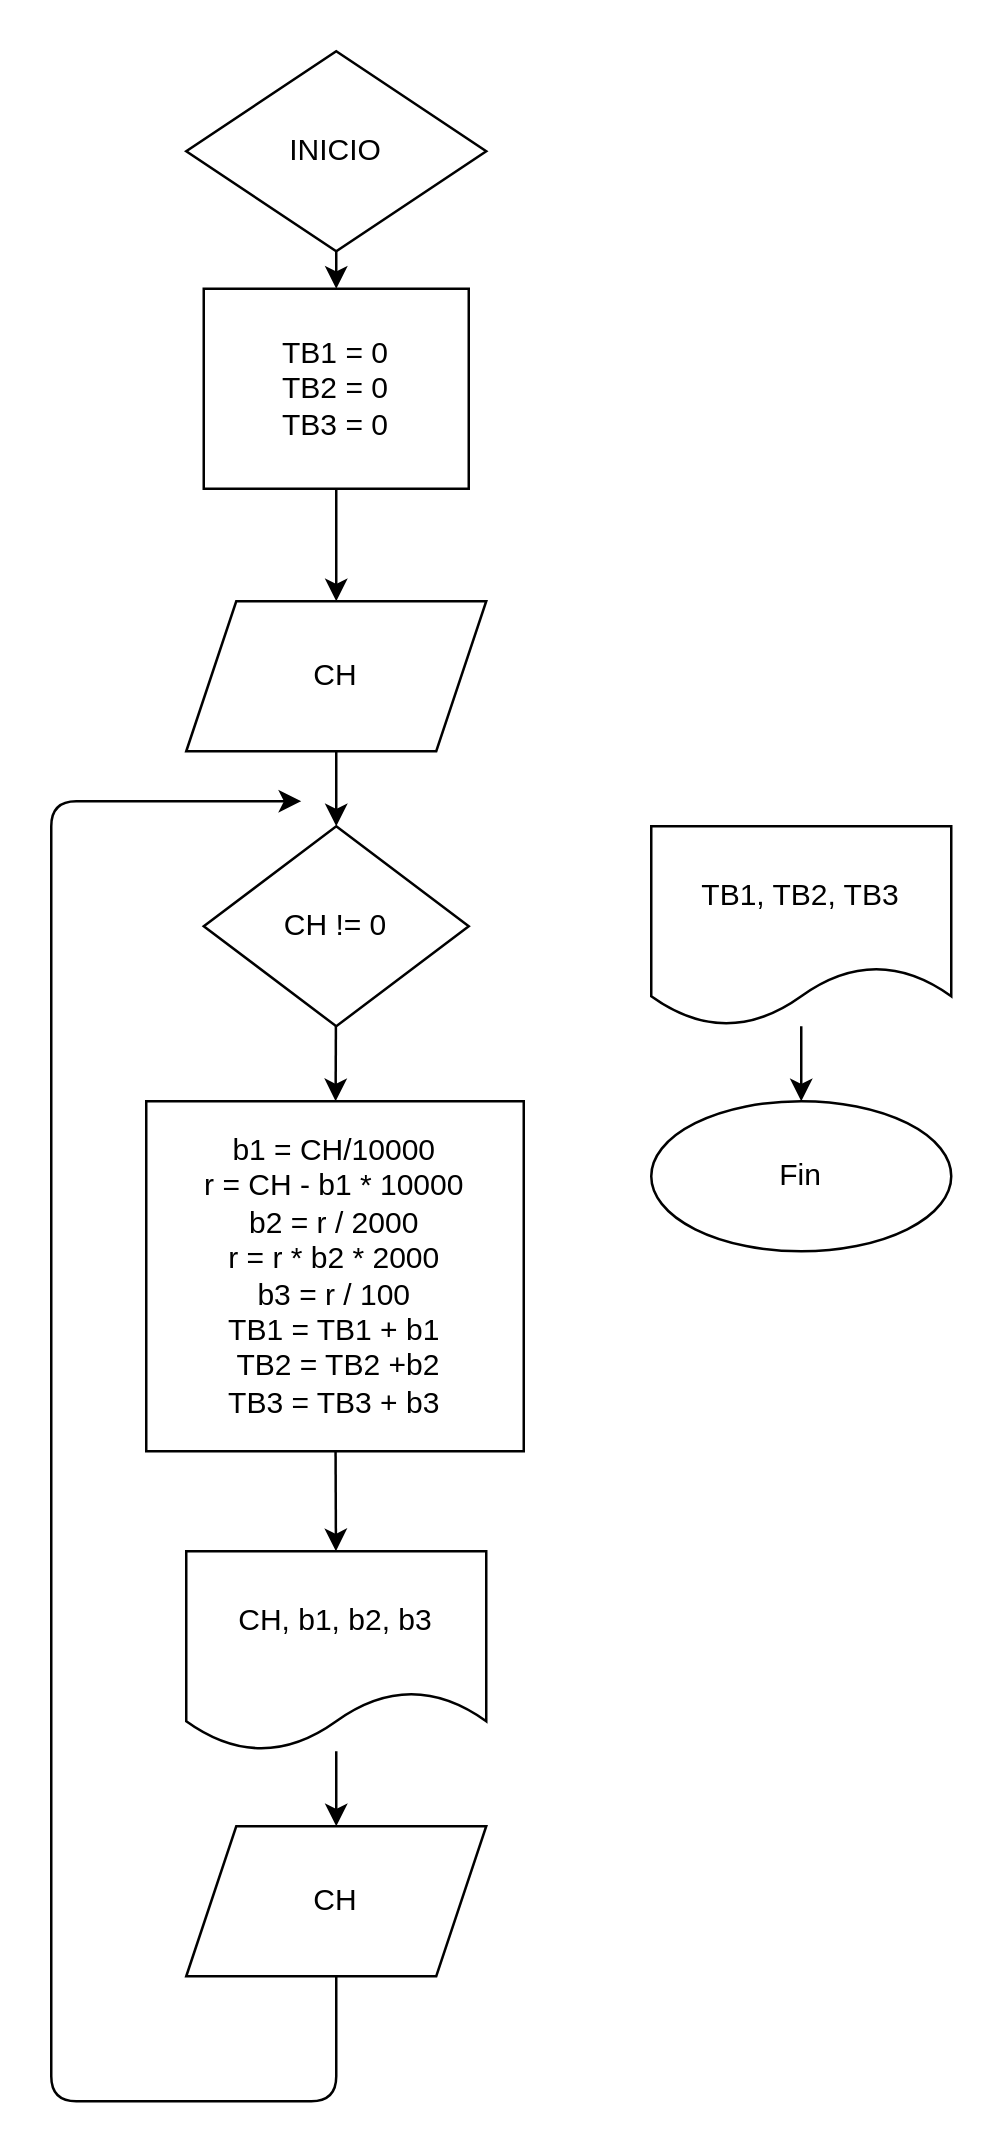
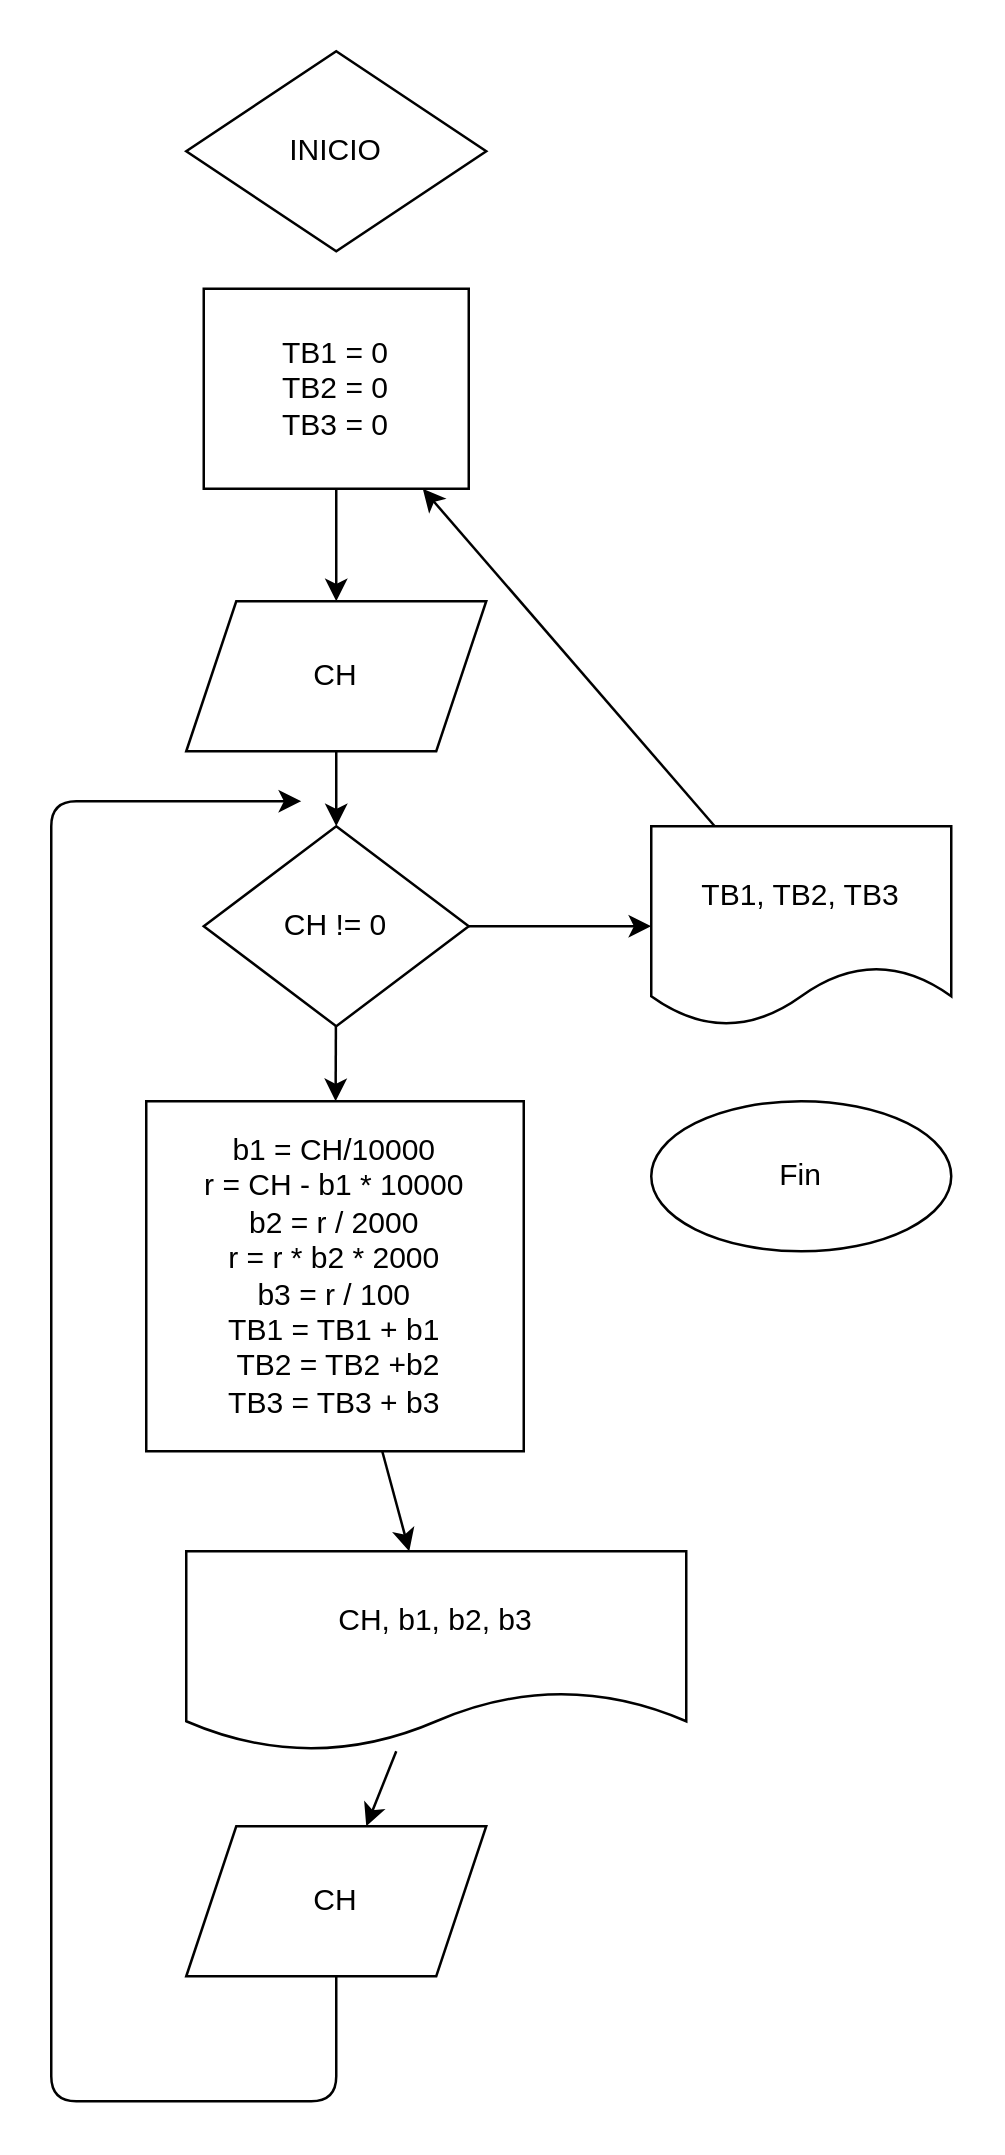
edge "INICIO" -> "TB1 = 0 TB2 = 0 TB3 = 0": removed
edge "CH != 0" -> "TB1, TB2, TB3": added
edge "TB1, TB2, TB3" -> "Fin": now "TB1, TB2, TB3" -> "TB1 = 0 TB2 = 0 TB3 = 0"
node "CH, b1, b2, b3": size 300x200 -> 500x200
